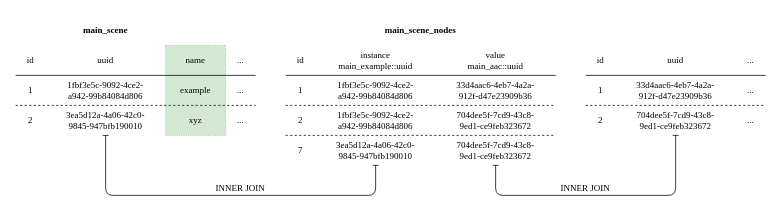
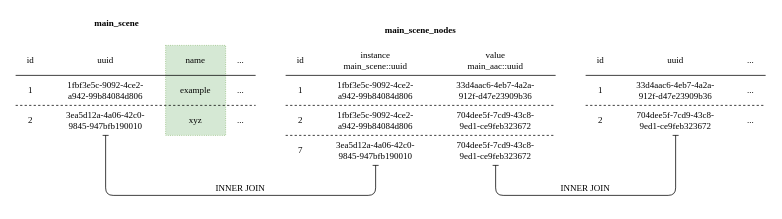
node "main_scene": moved (105, 30) -> (117, 23)
node "instancemain_example::uuid": label "instancemain_example::uuid" -> "instancemain_scene::uuid"
